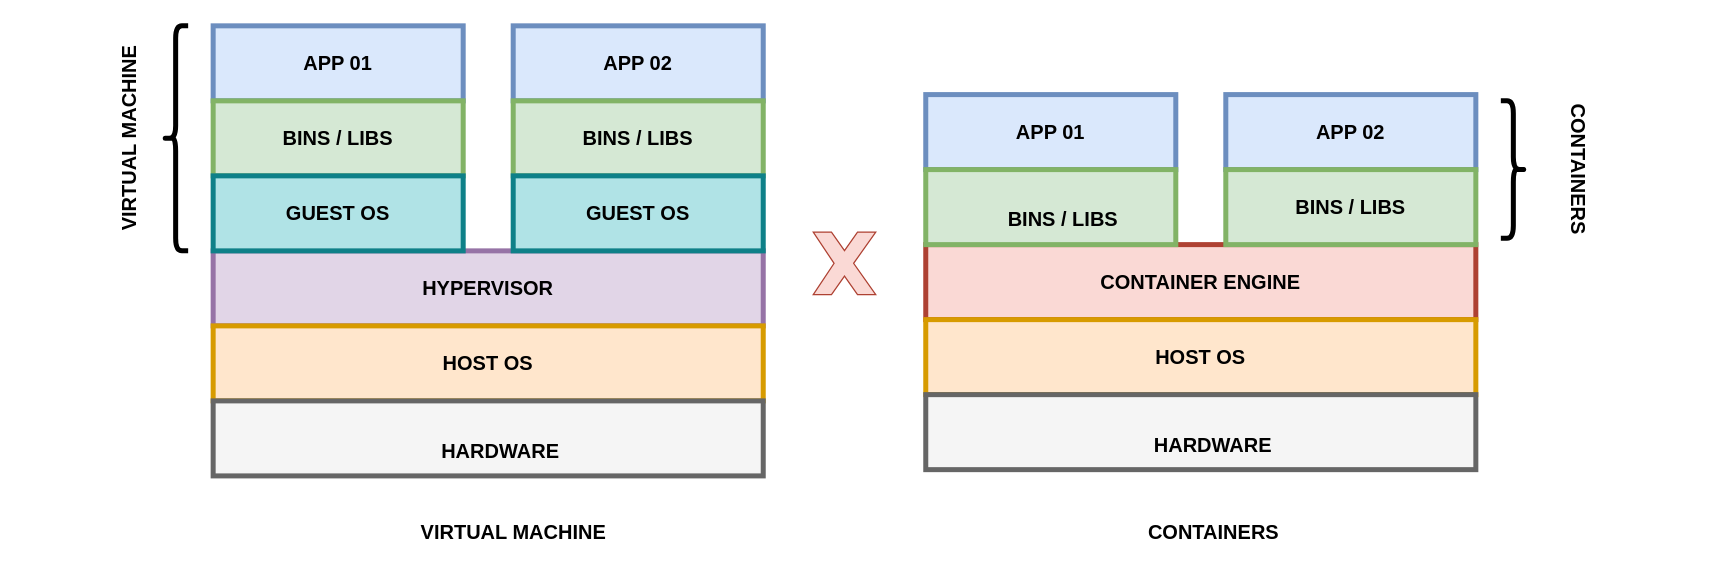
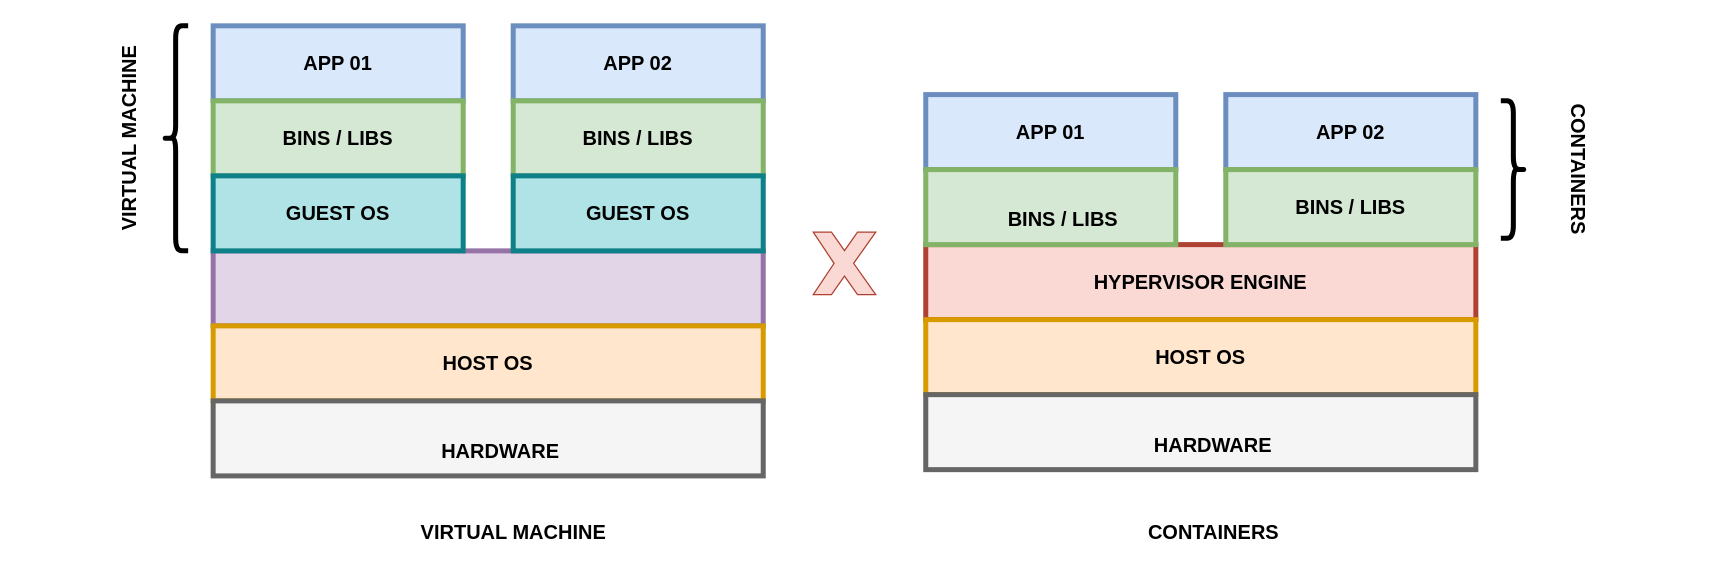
node "CONTAINER ENGINE": label "CONTAINER ENGINE" -> "HYPERVISOR ENGINE"
node "HYPERVISOR": removed
